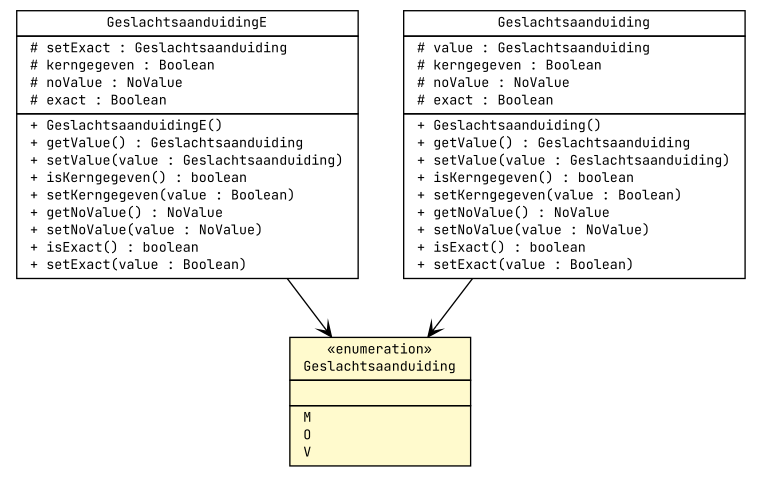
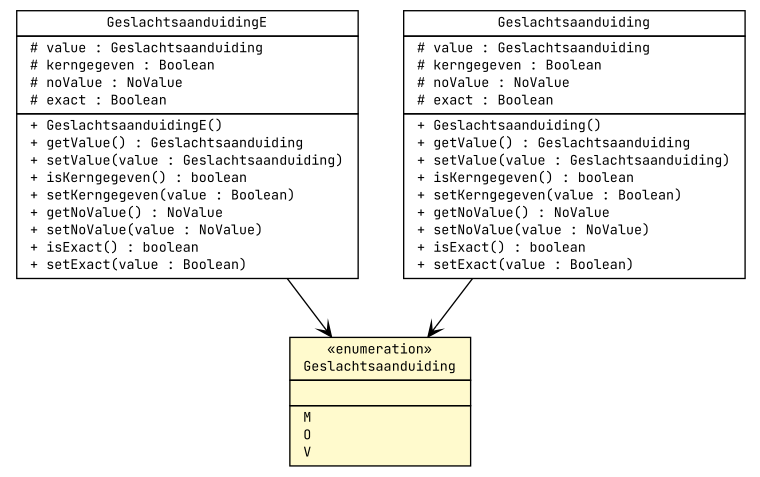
node "GeslachtsaanduidingE": text "# setExact : Geslachtsaanduiding" -> "# value : Geslachtsaanduiding"
